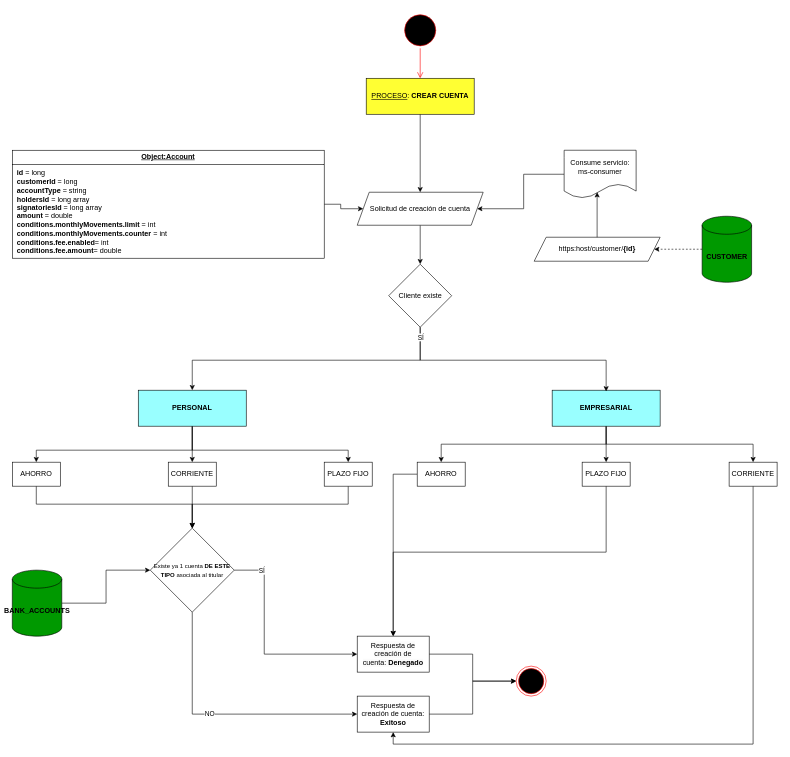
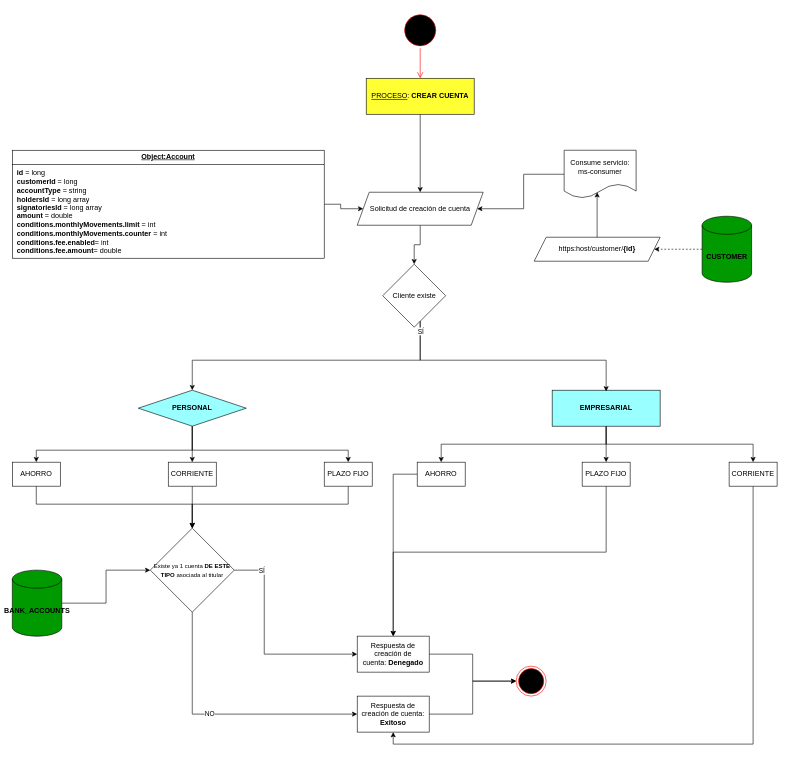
node "Cliente existe": moved (420, 296) -> (414, 296)
node "PERSONAL": shape rectangle -> diamond
